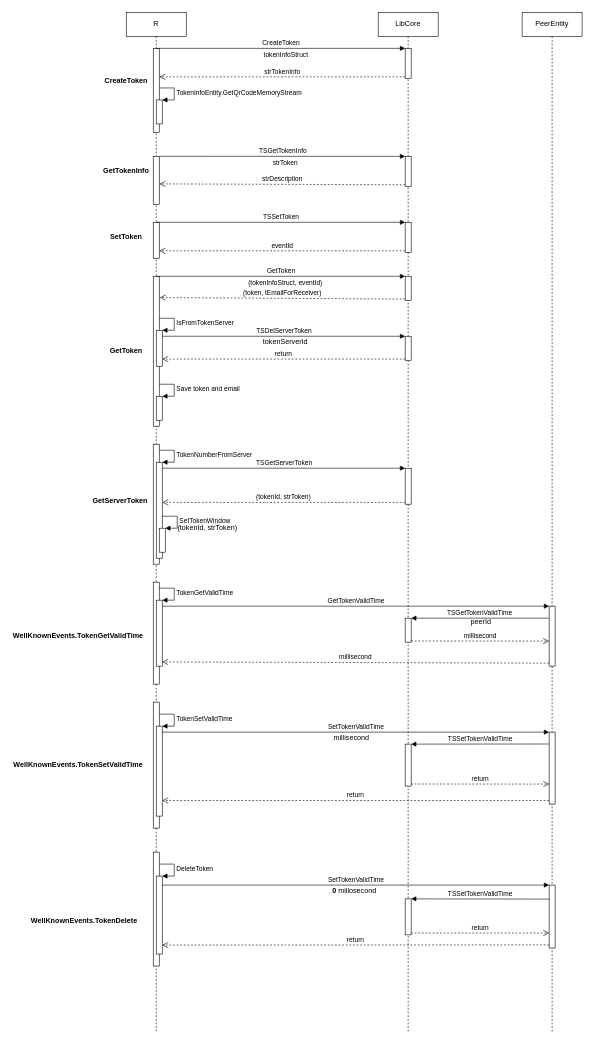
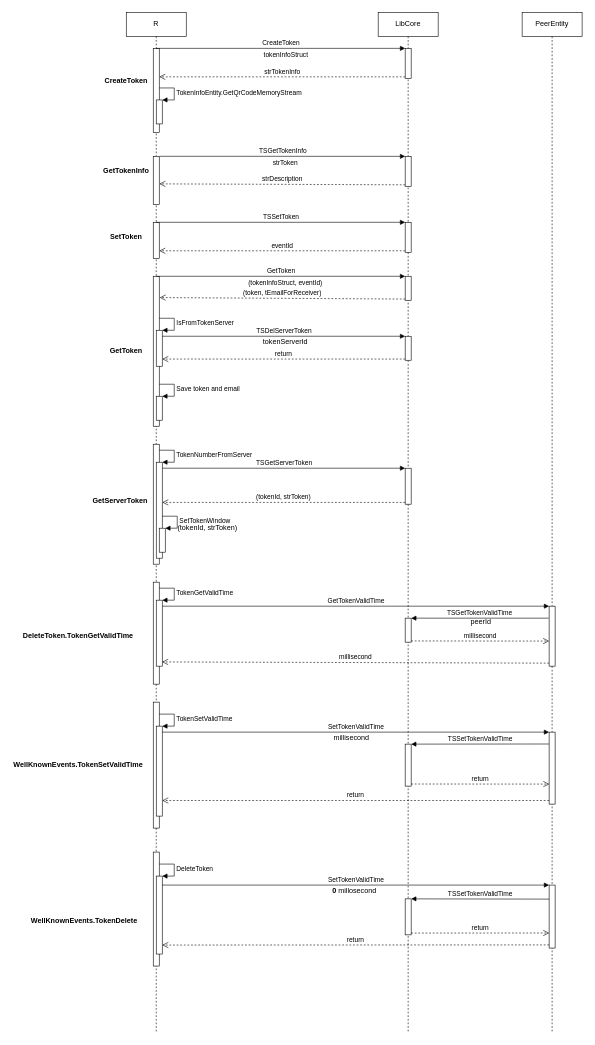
node "WellKnownEvents.TokenGetValidTime": label "WellKnownEvents.TokenGetValidTime" -> "DeleteToken.TokenGetValidTime"
